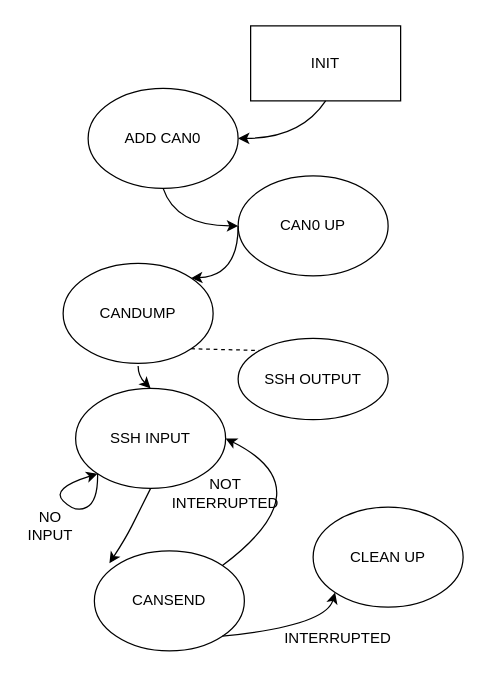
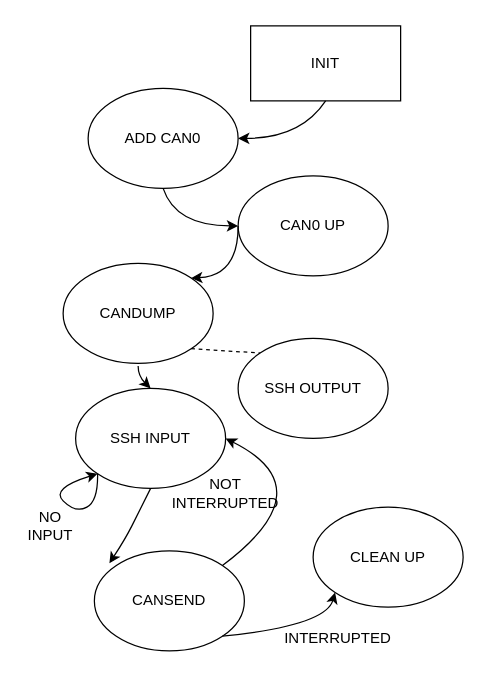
node "SSH OUTPUT": size 150x81 -> 150x100
